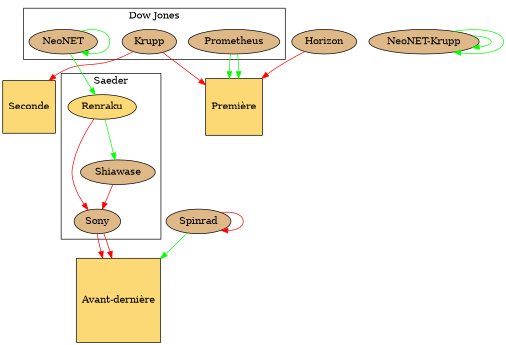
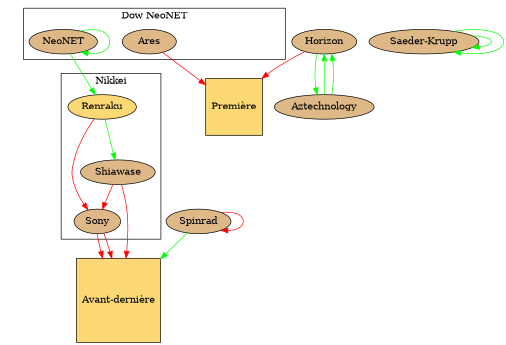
cluster "Dow Jones": label "Dow Jones" -> "Dow NeoNET"
node "Krupp": label "Krupp" -> "Ares"
node "Prometheus": removed
node "NeoNET-Krupp": label "NeoNET-Krupp" -> "Saeder-Krupp"
cluster "Saeder": label "Saeder" -> "Nikkei"
node "Seconde": removed
node "Aztechnology": added
edge "Shiawase" -> "Avant-dernière": added
